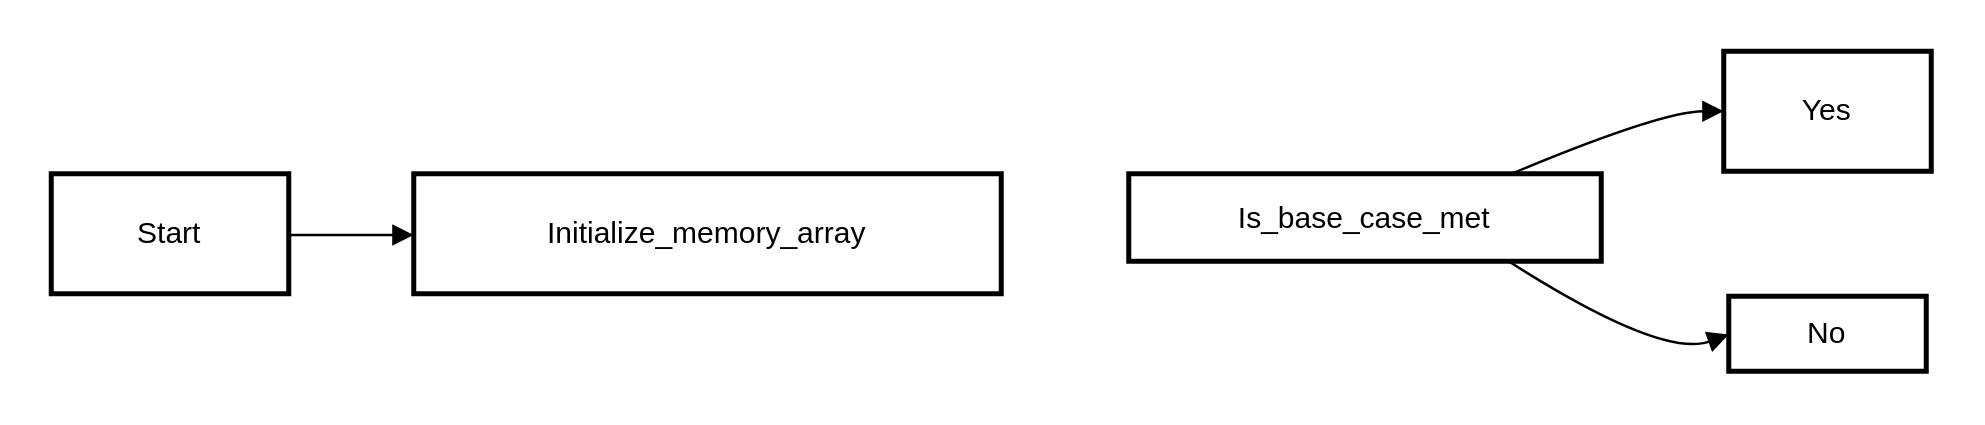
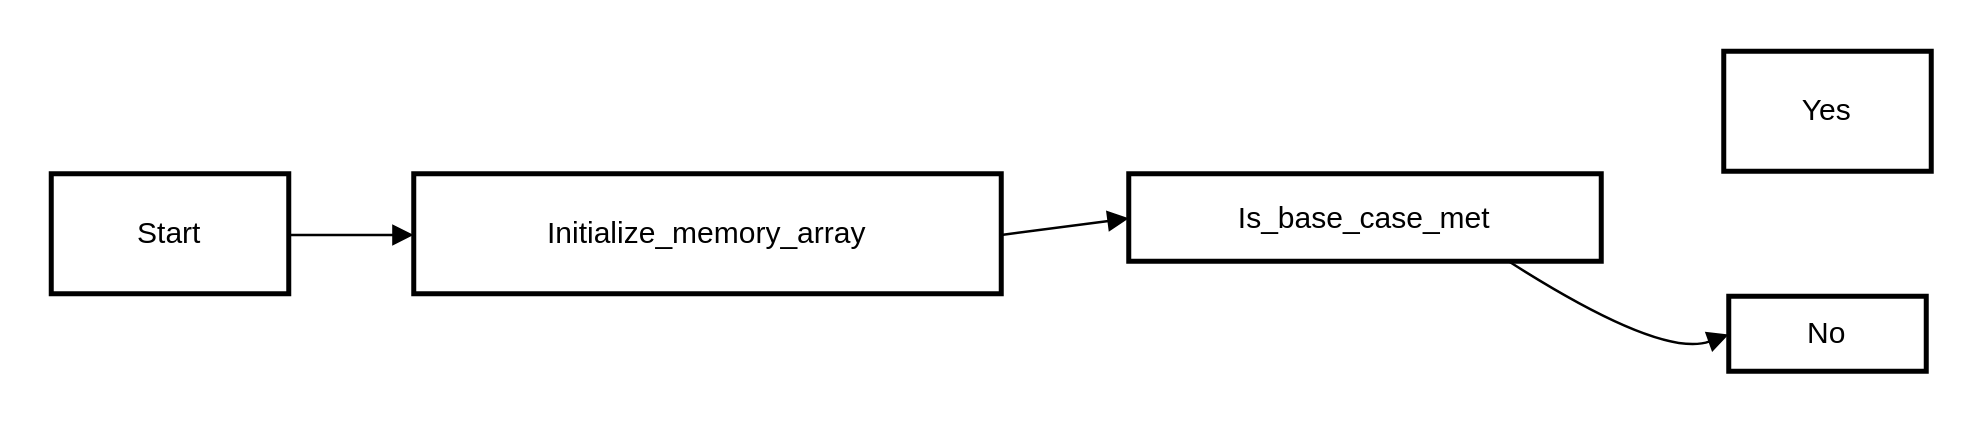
edge "Is_base_case_met" -> "Yes": removed
edge "Initialize_memory_array" -> "Is_base_case_met": added
